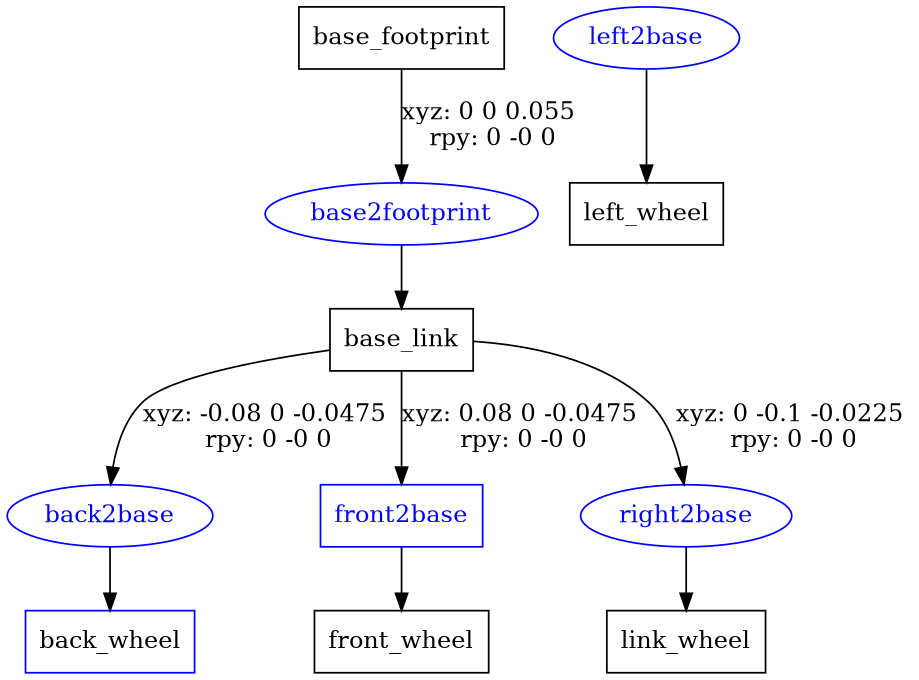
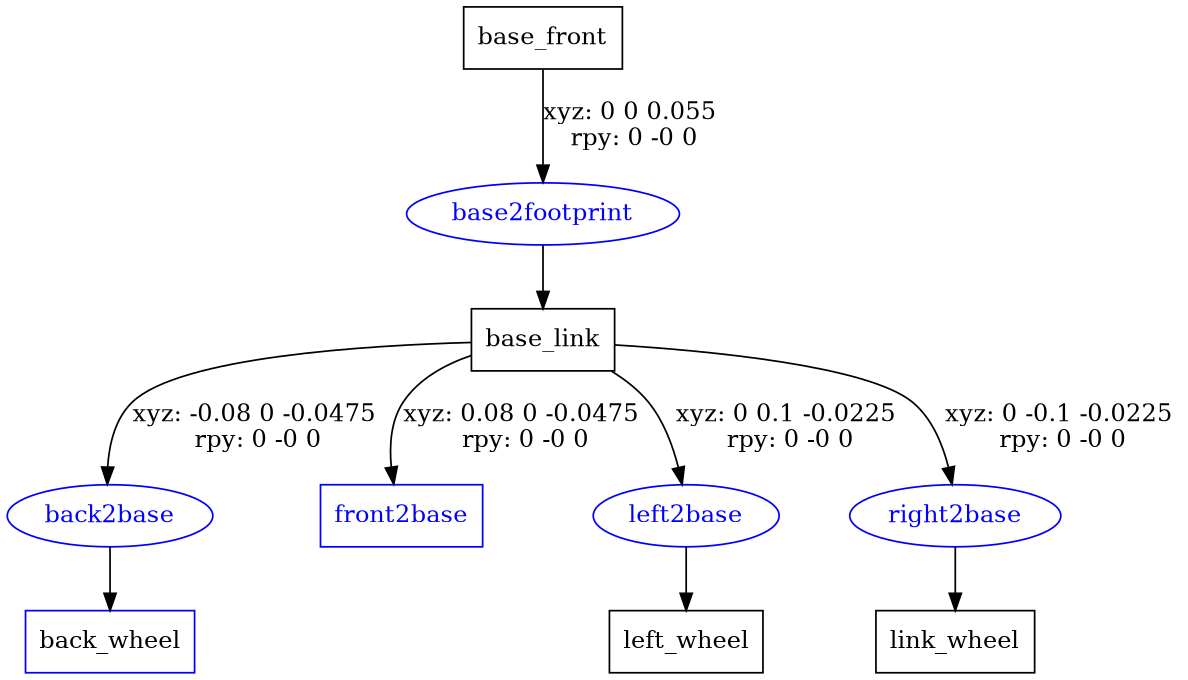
node "base_footprint": label "base_footprint" -> "base_front"
edge "base_link" -> "left2base": added, label "xyz: 0 0.1 -0.0225 rpy: 0 -0 0"
node "front_wheel": removed
